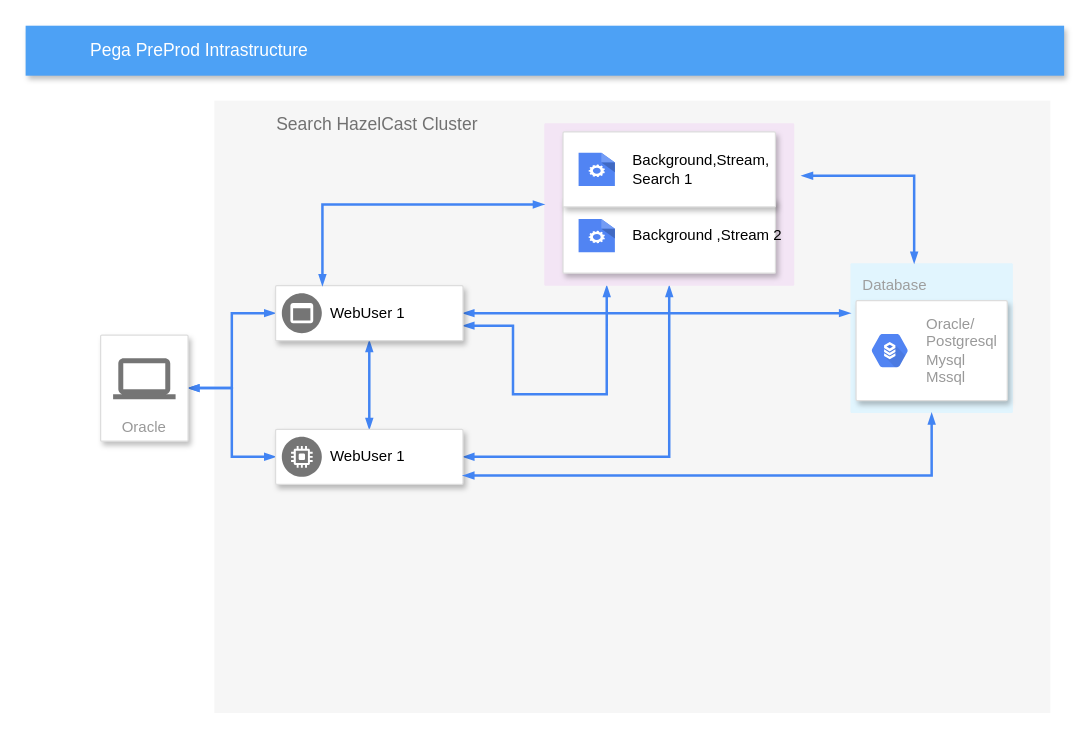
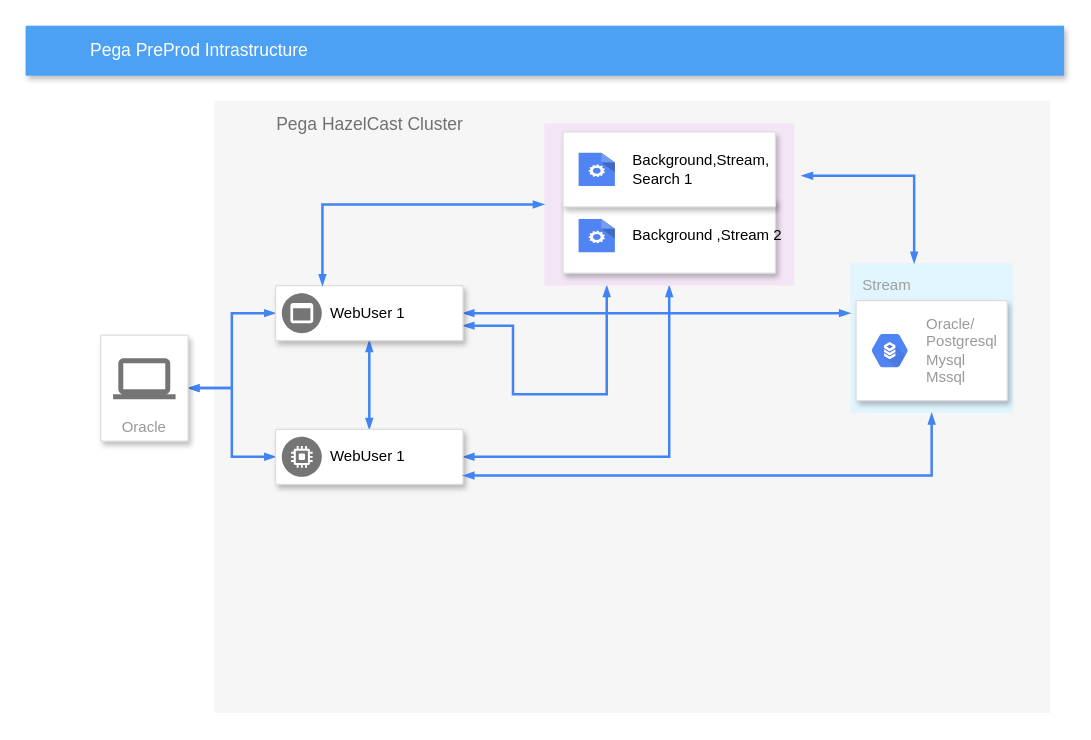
node "Search HazelCast Cluster": label "Search HazelCast Cluster" -> "Pega HazelCast Cluster"
node "Database": label "Database" -> "Stream"
